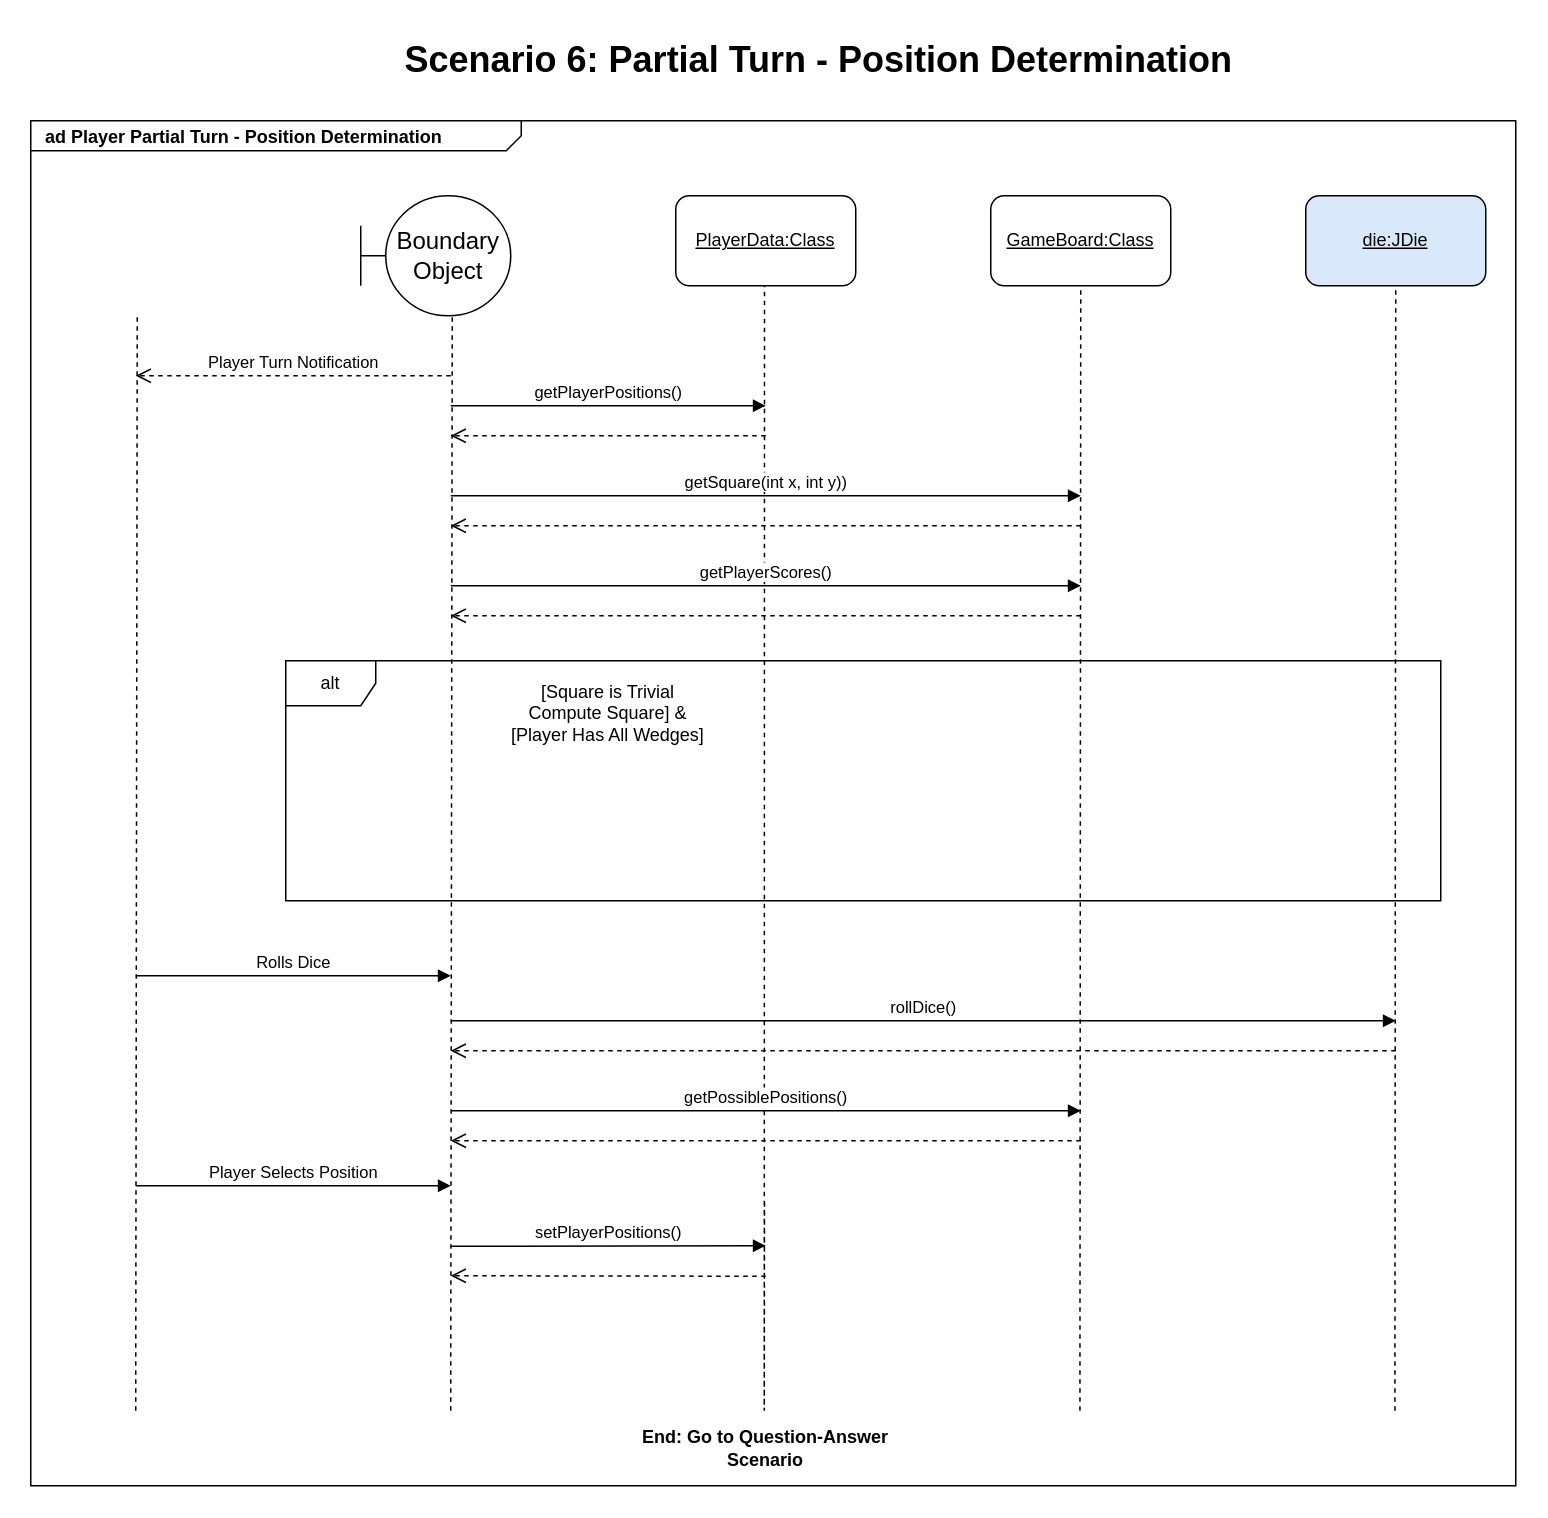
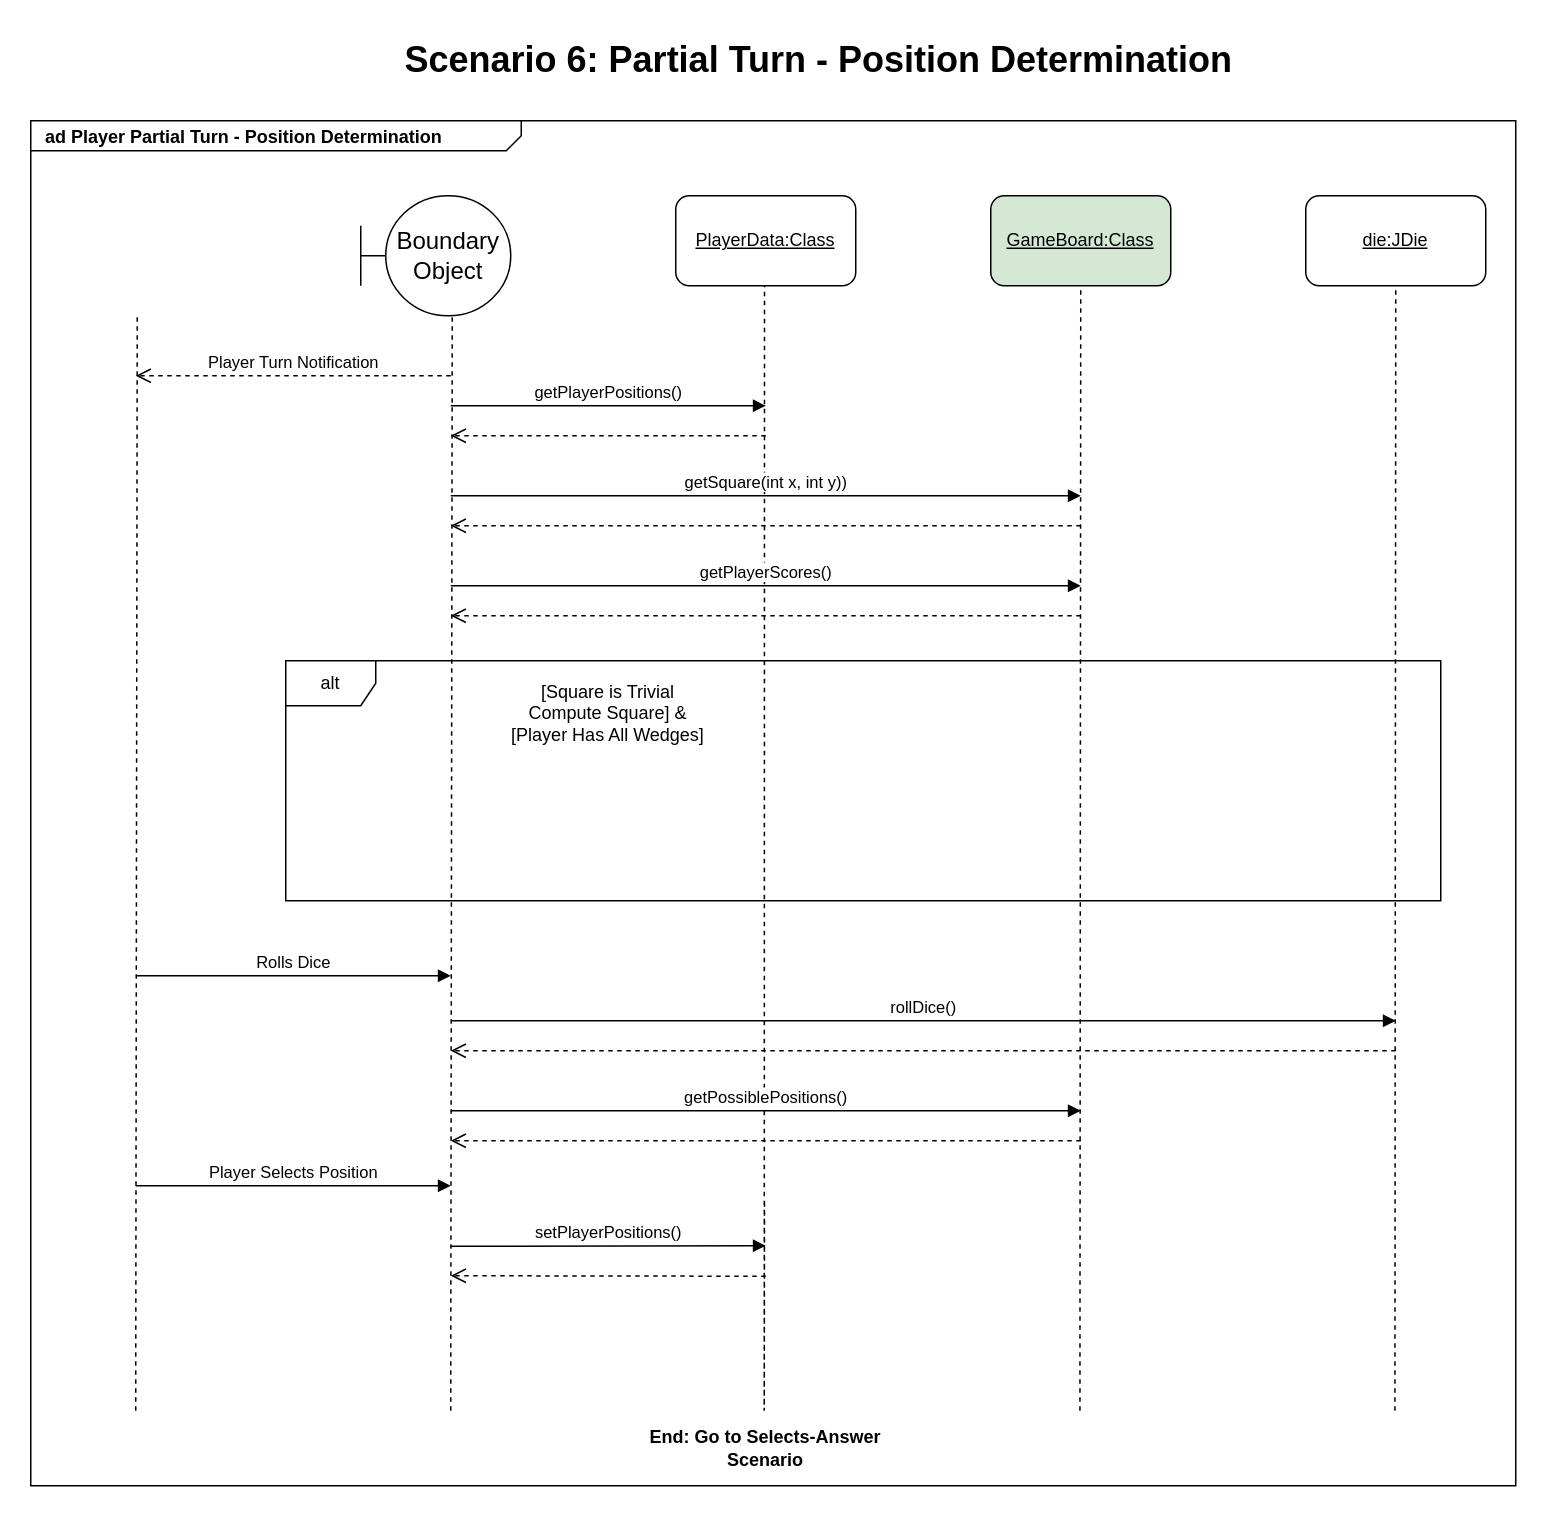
node "GameBoard:Class": fillcolor #ffffff -> #d5e8d4
node "die:JDie": fillcolor #dae8fc -> #ffffff
node "End: Go to Question-Answer Scenario": label "End: Go to Question-Answer Scenario" -> "End: Go to Selects-Answer Scenario"
